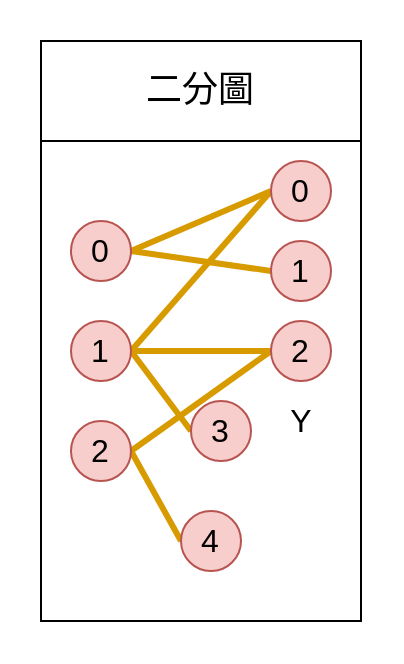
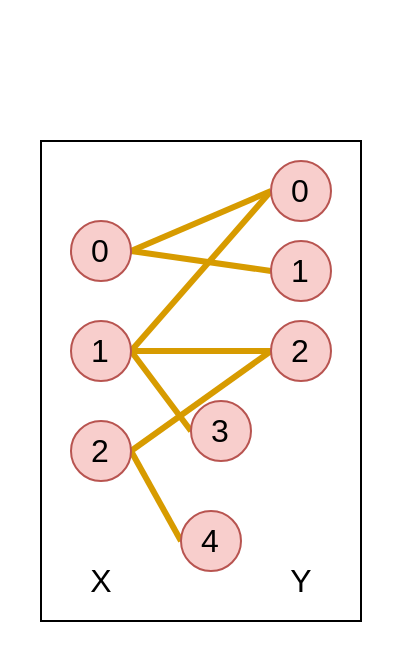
node "二分圖": removed
node "Y": moved (301, 421) -> (301, 581)
node "X": added
